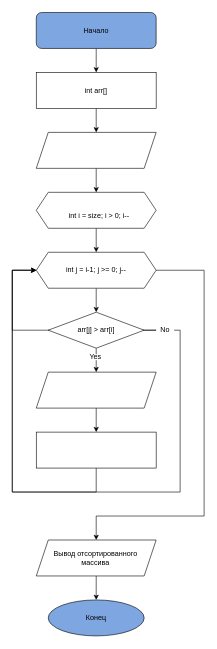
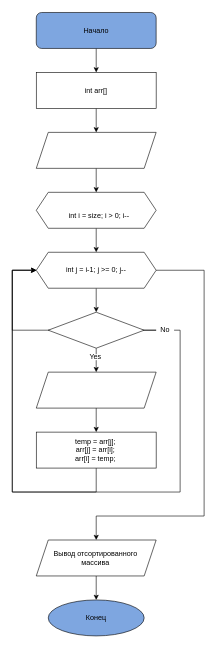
node "arr[j] > arr[i]": removed
node "temp = arr[j]; arr[j] = arr[i]; arr[i] = temp;": added
